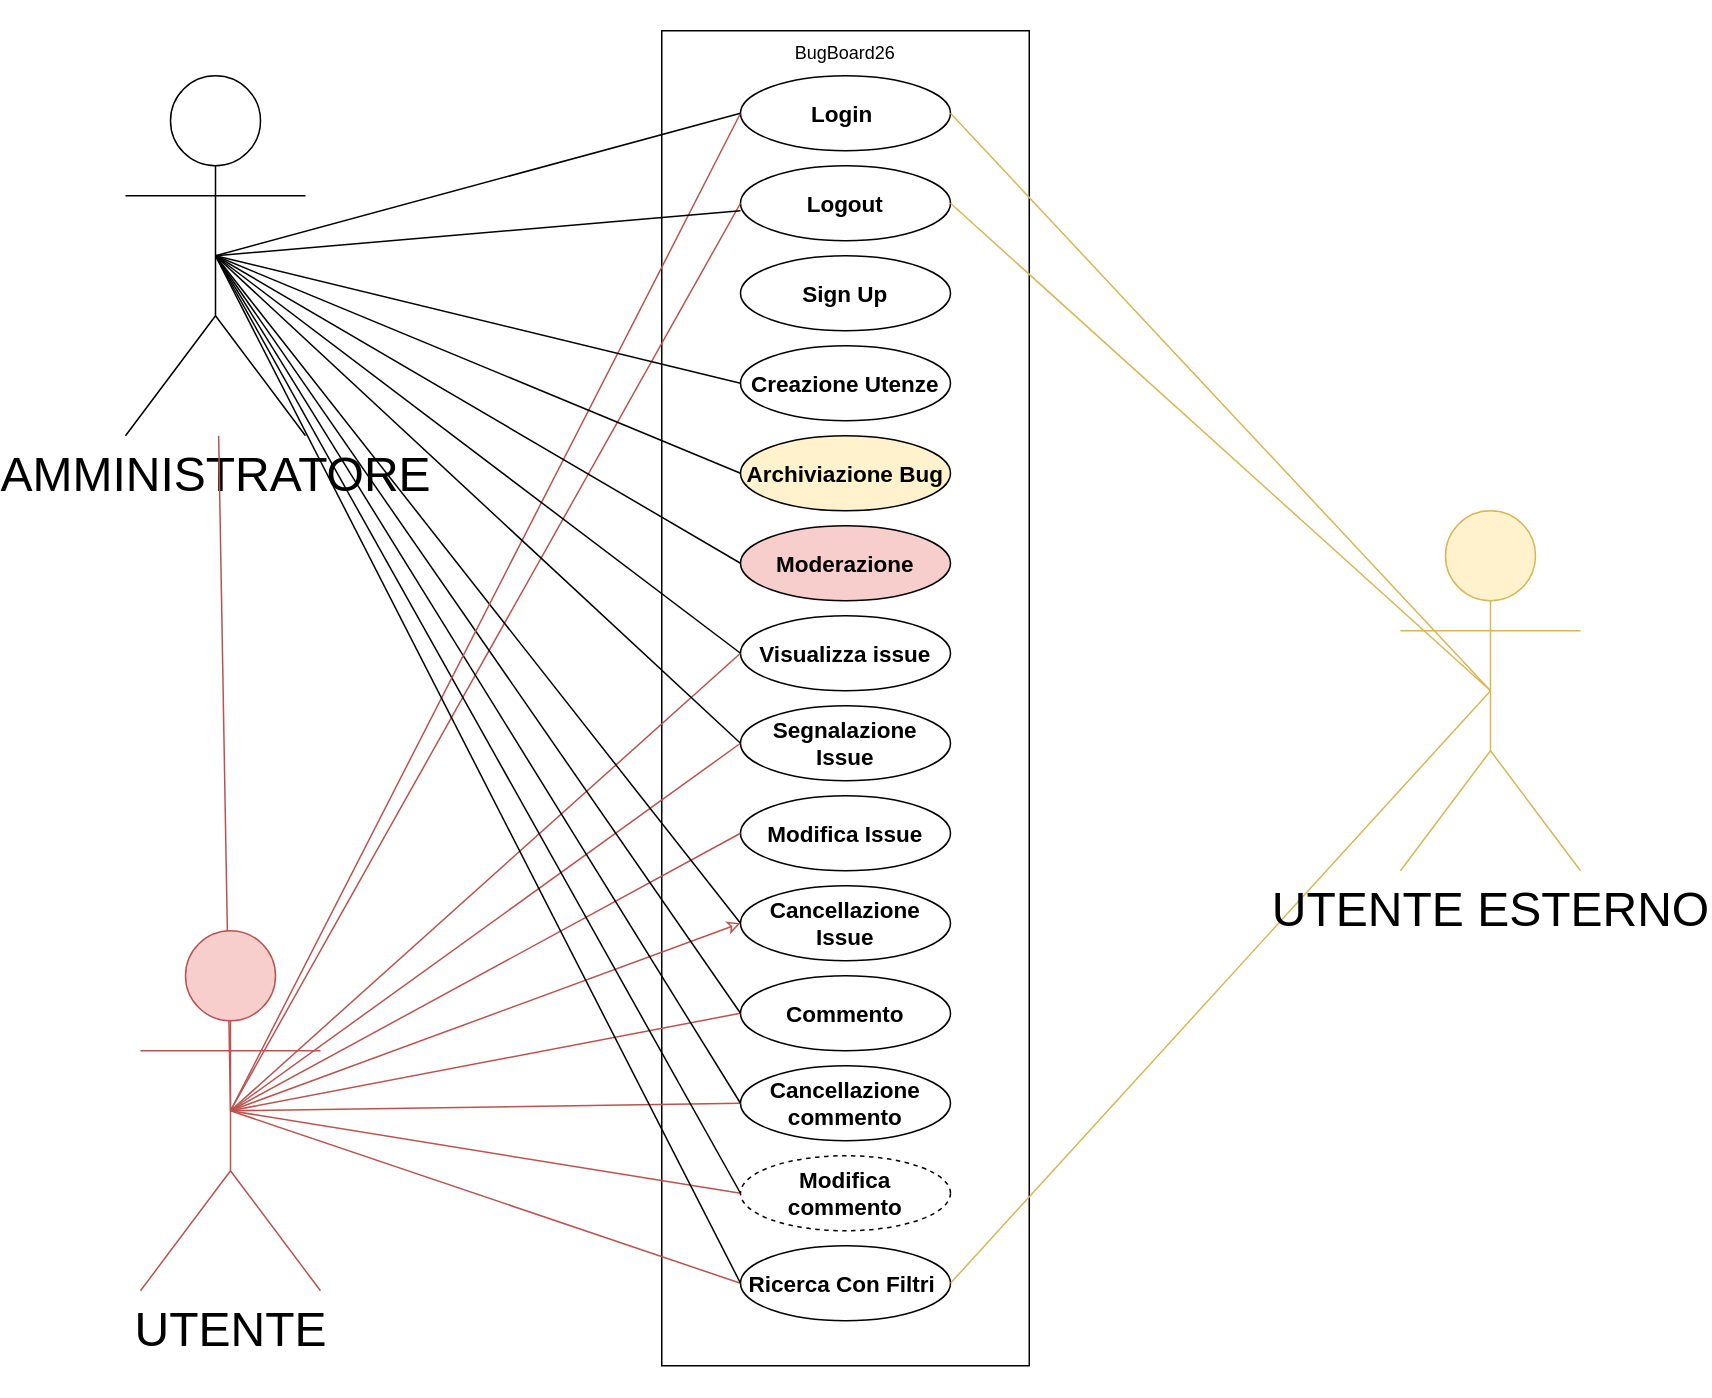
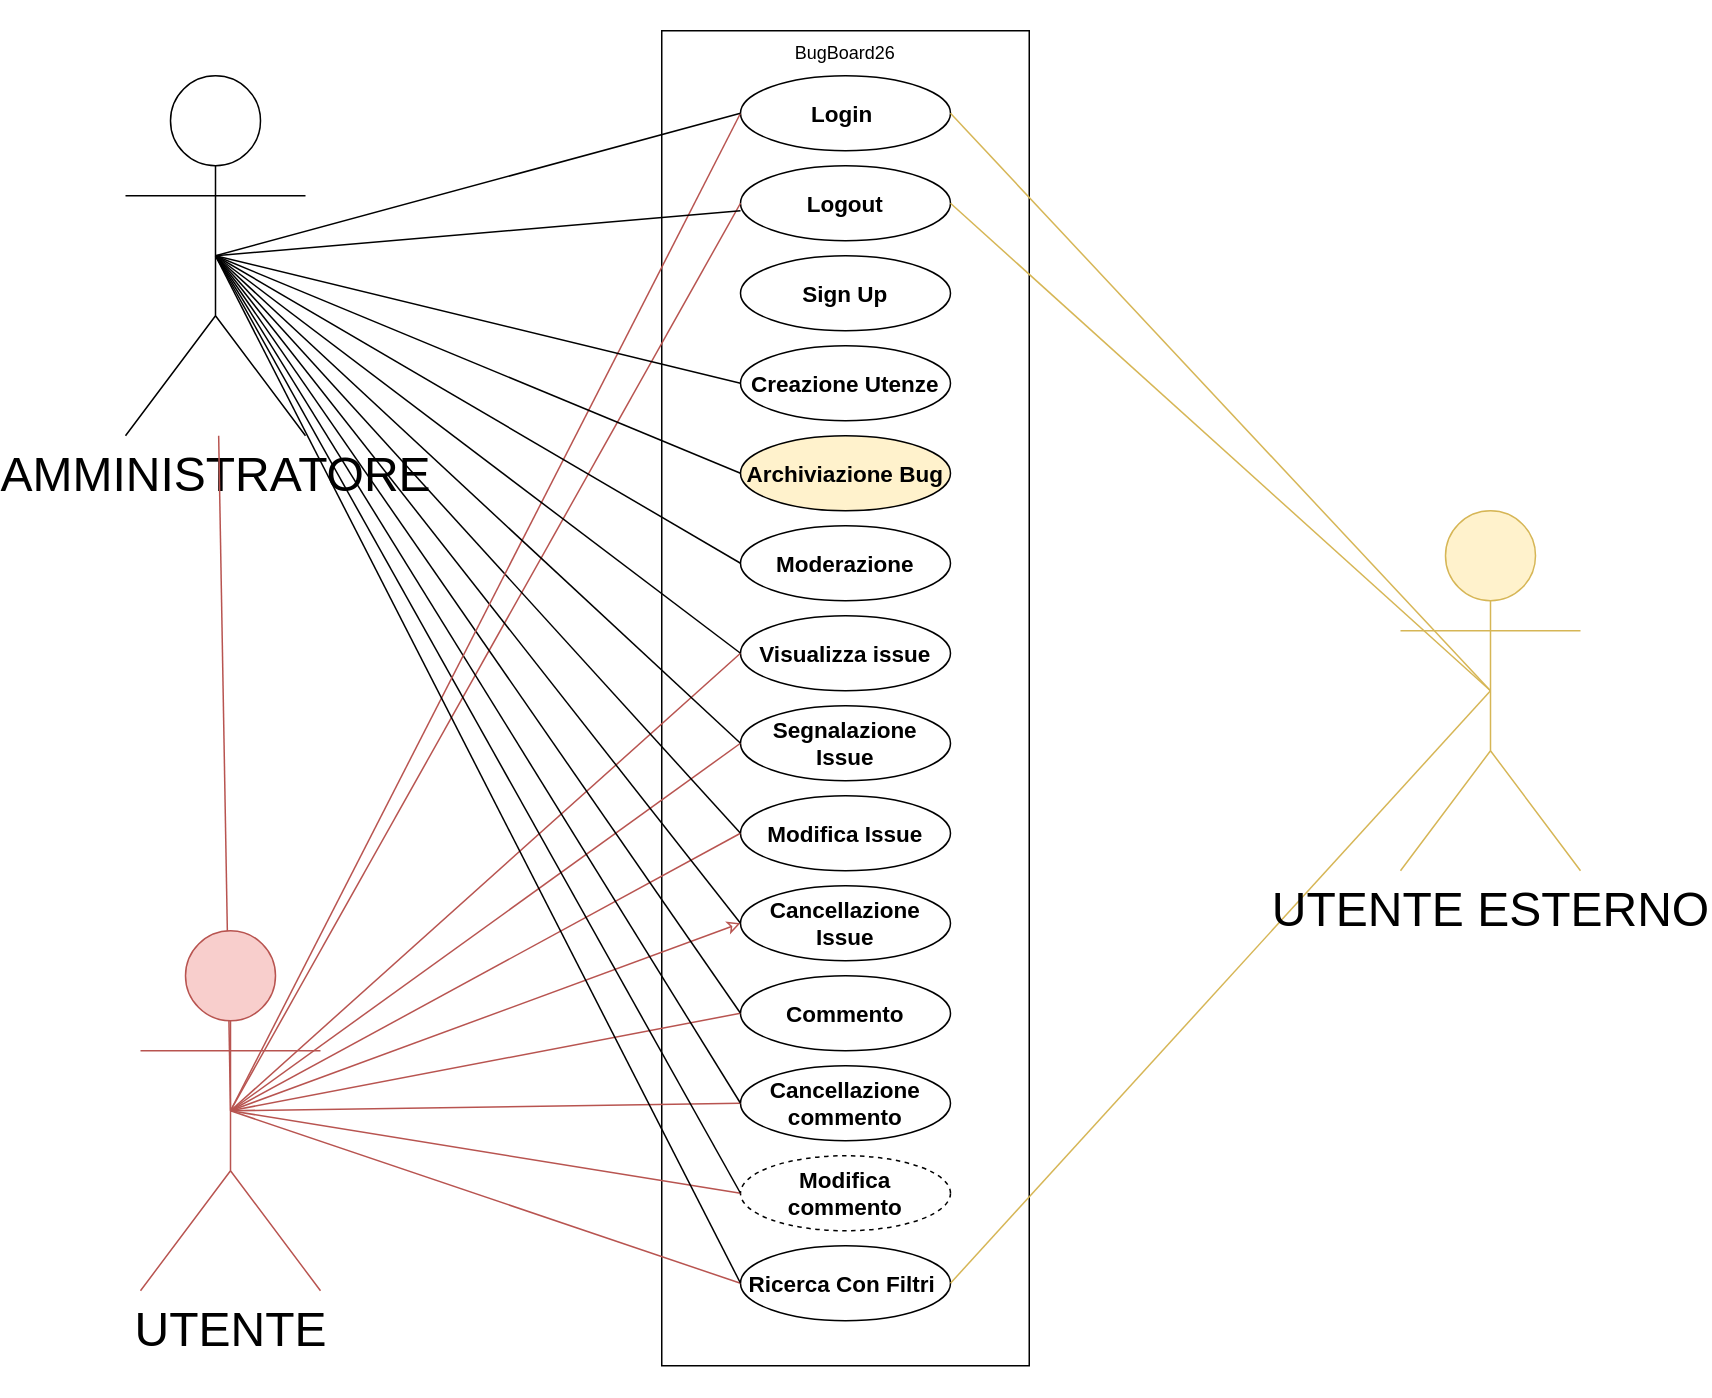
edge "AMMINISTRATORE" -- "Modifica Issue": added
node "Moderazione": fillcolor #f8cecc -> #ffffff
